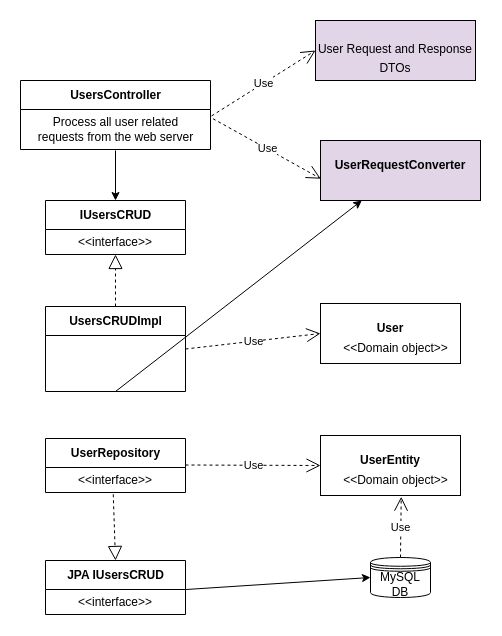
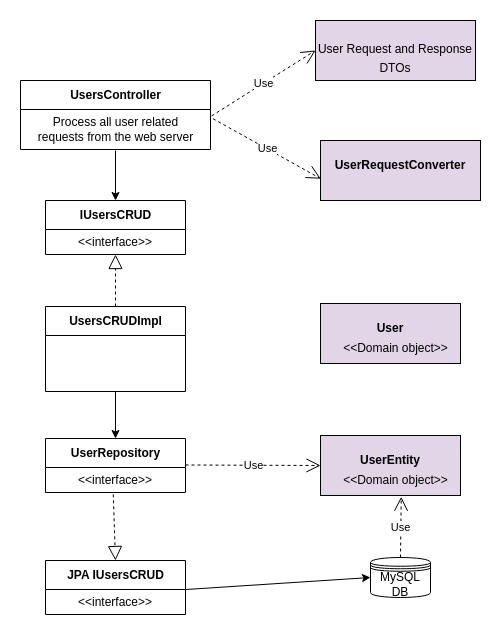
edge "UsersCRUDImpl" -> "UserRequestConverter": now "UsersCRUDImpl" -> "UserRepository"
node "User": fillcolor #ffffff -> #e1d5e7
edge "UsersCRUDImpl" -> "User": removed, label "Use"
node "UserEntity": fillcolor #ffffff -> #e1d5e7
